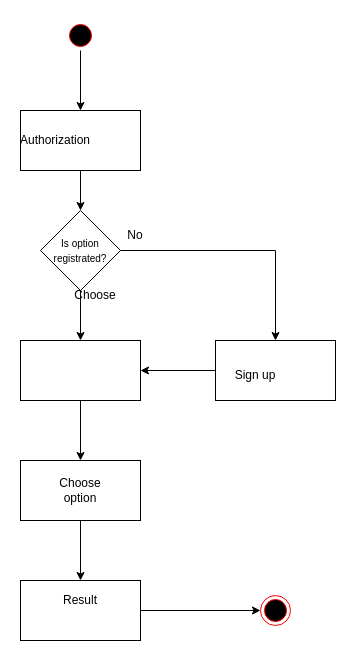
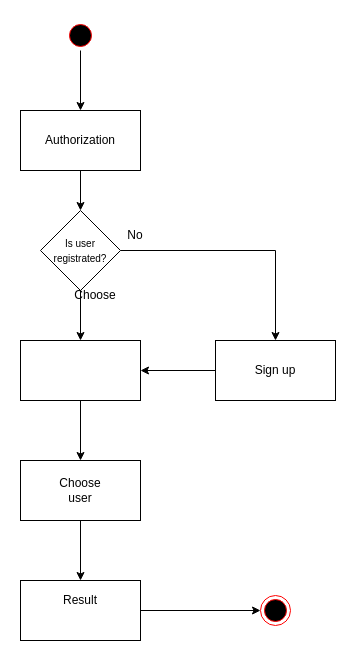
node "Authorization": moved (56, 141) -> (81, 141)
node "Is option registrated?": label "Is option registrated?" -> "Is user registrated?"
node "Sign up": moved (256, 376) -> (276, 371)
node "Choose option": label "Choose option" -> "Choose user"
